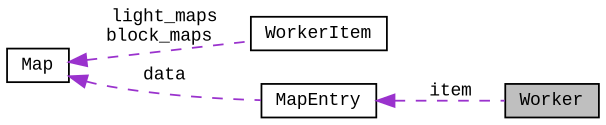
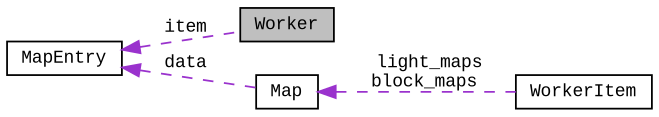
edge "MapEntry" -> "Map": reversed
